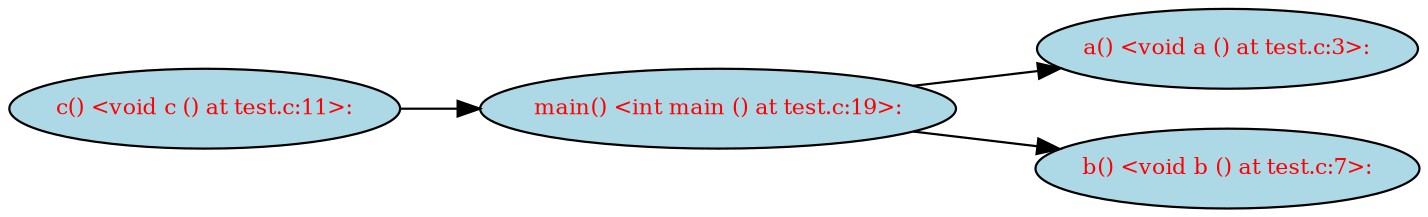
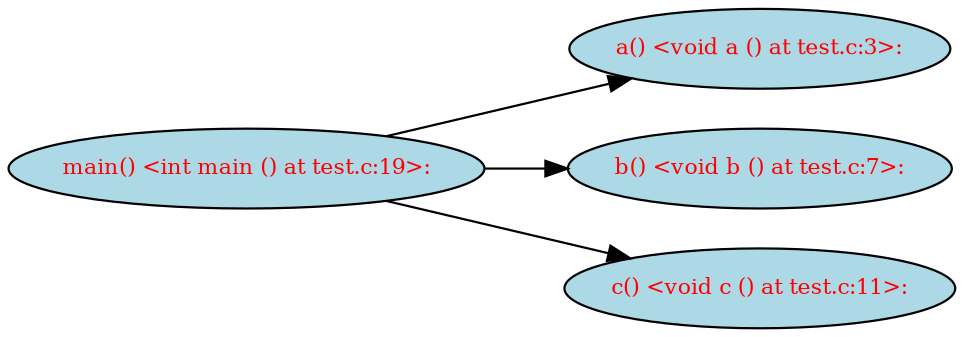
edge "c() <void c () at test.c:11>:" -> "main() <int main () at test.c:19>:": reversed
